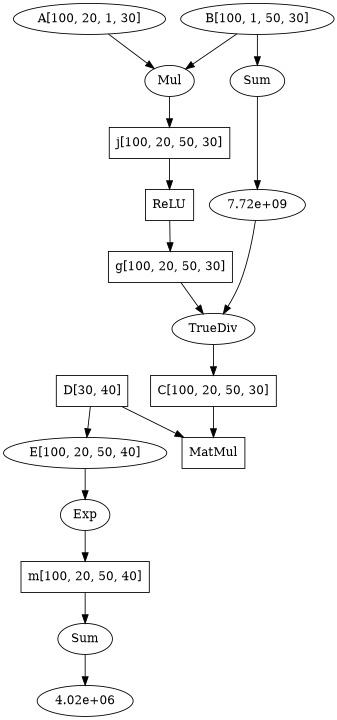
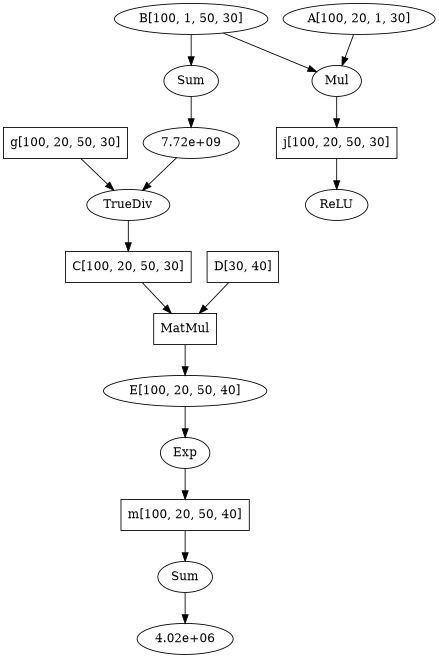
node "ReLU": shape box -> ellipse
edge "ReLU" -> "g[100, 20, 50, 30]": removed
edge "D[30, 40]" -> "E[100, 20, 50, 40]": now "MatMul" -> "E[100, 20, 50, 40]"
